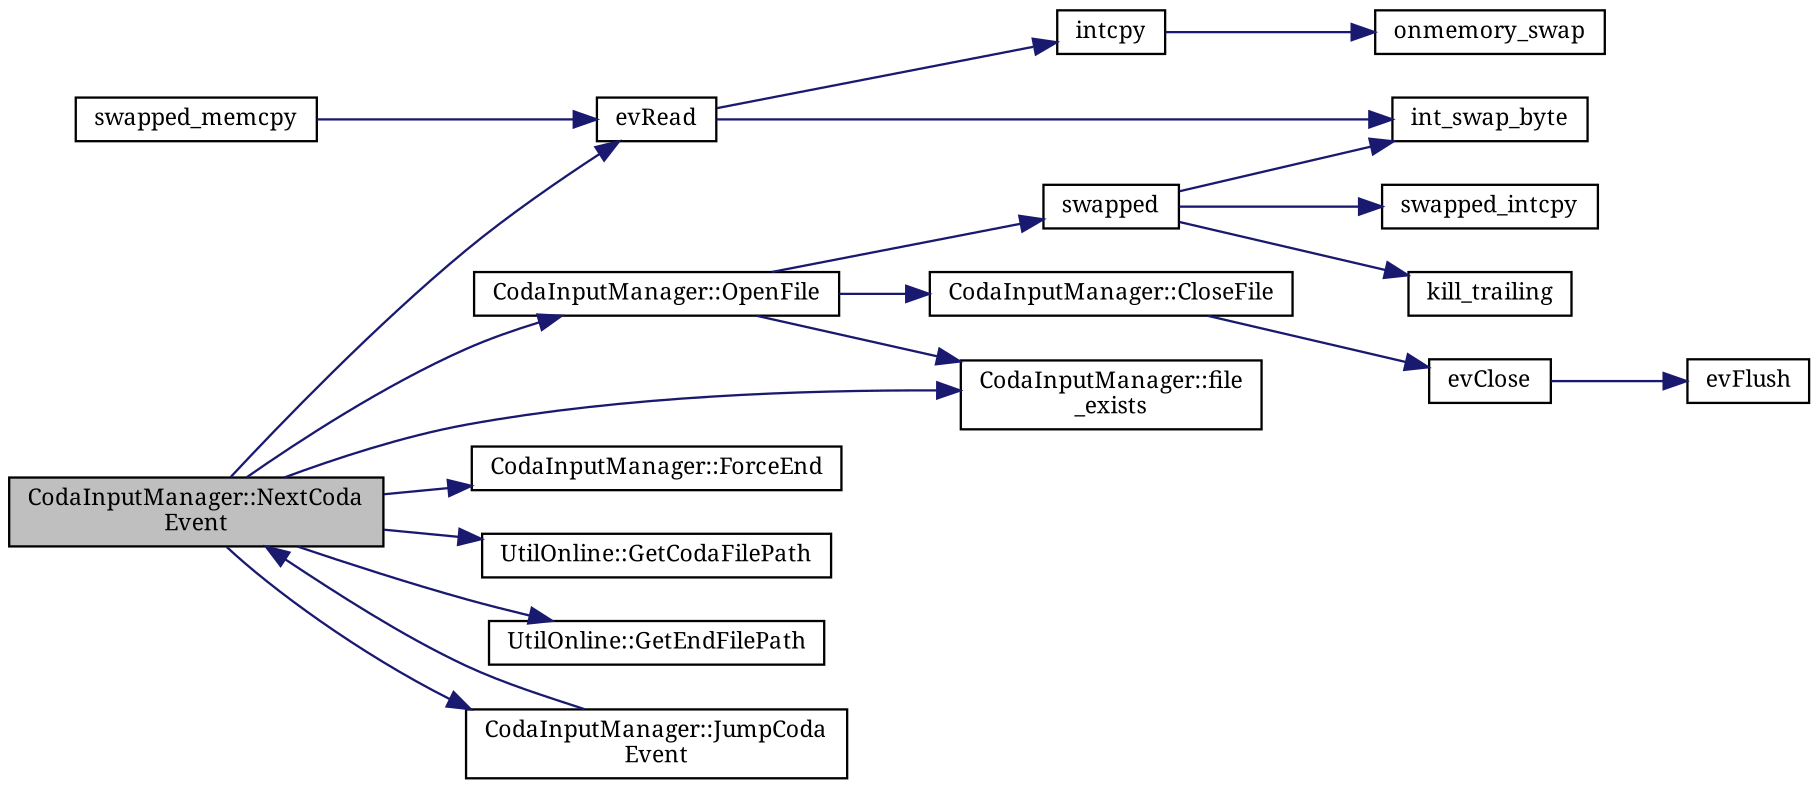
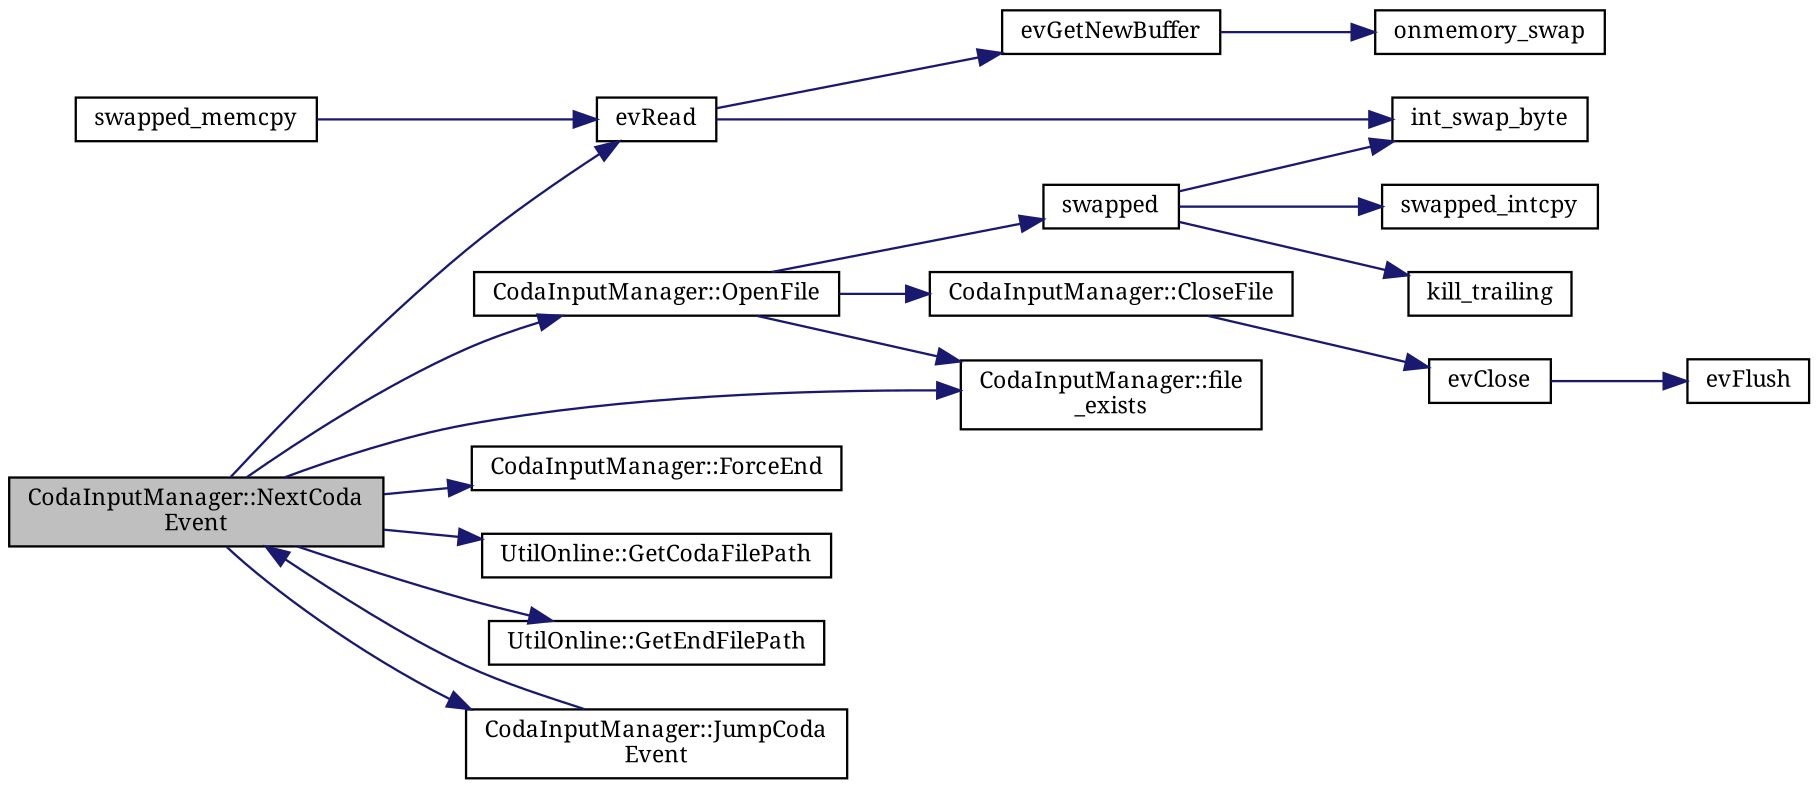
node "intcpy": label "intcpy" -> "evGetNewBuffer"
